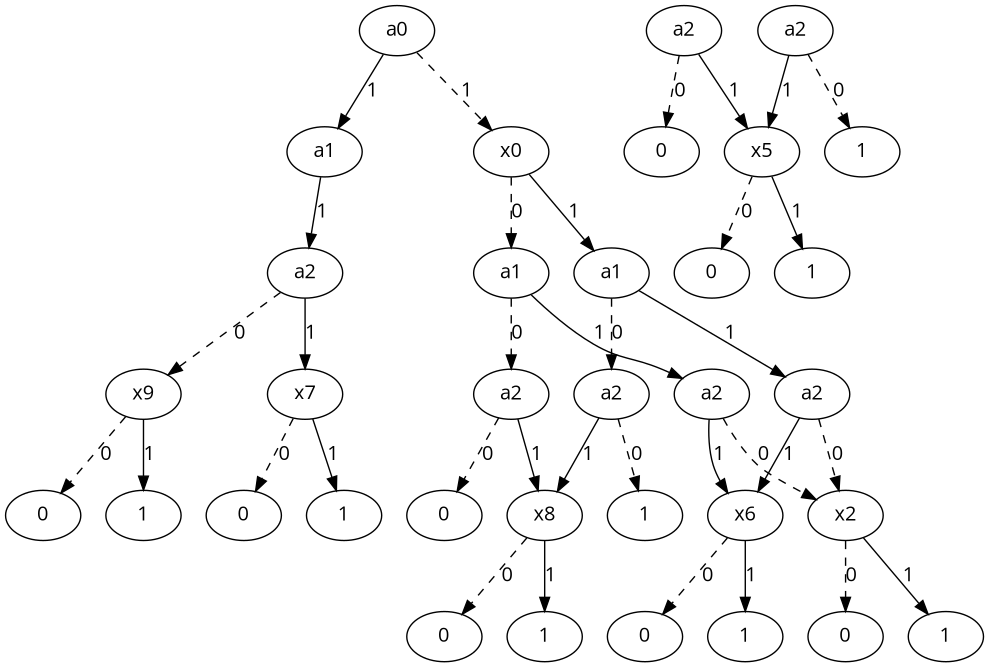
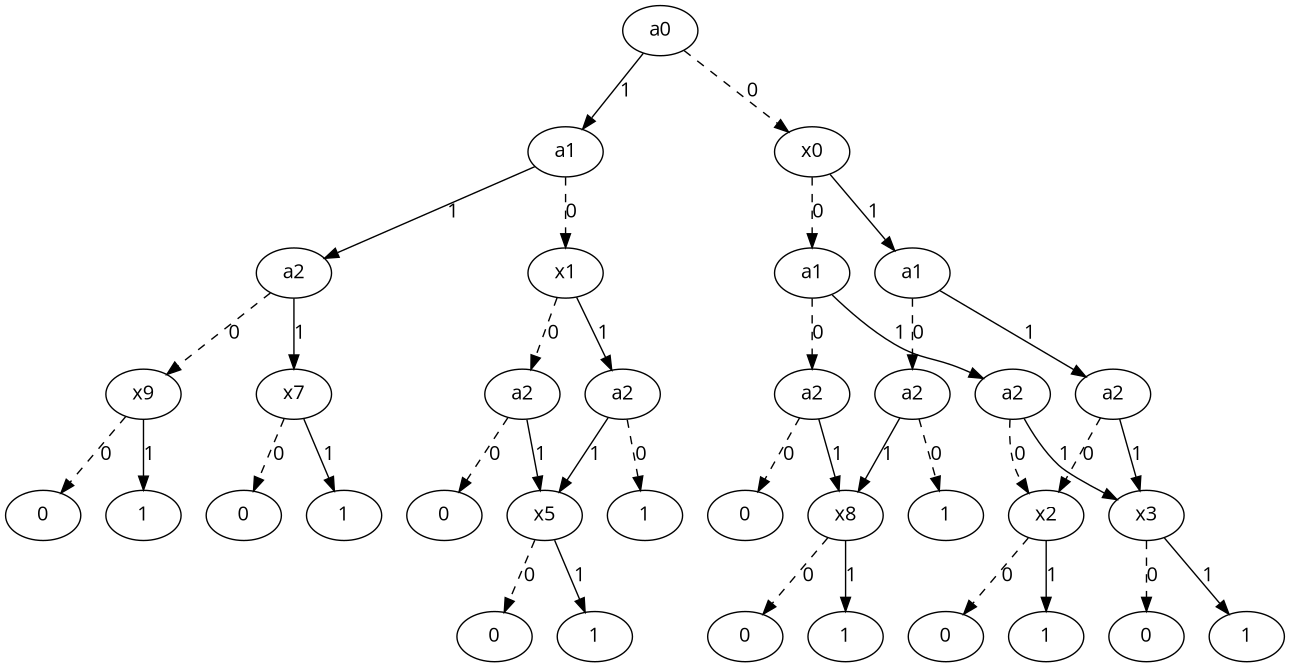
edge "a0" -> "x0": label "1" -> "0"
node "x1": added
node "x6": label "x6" -> "x3"
